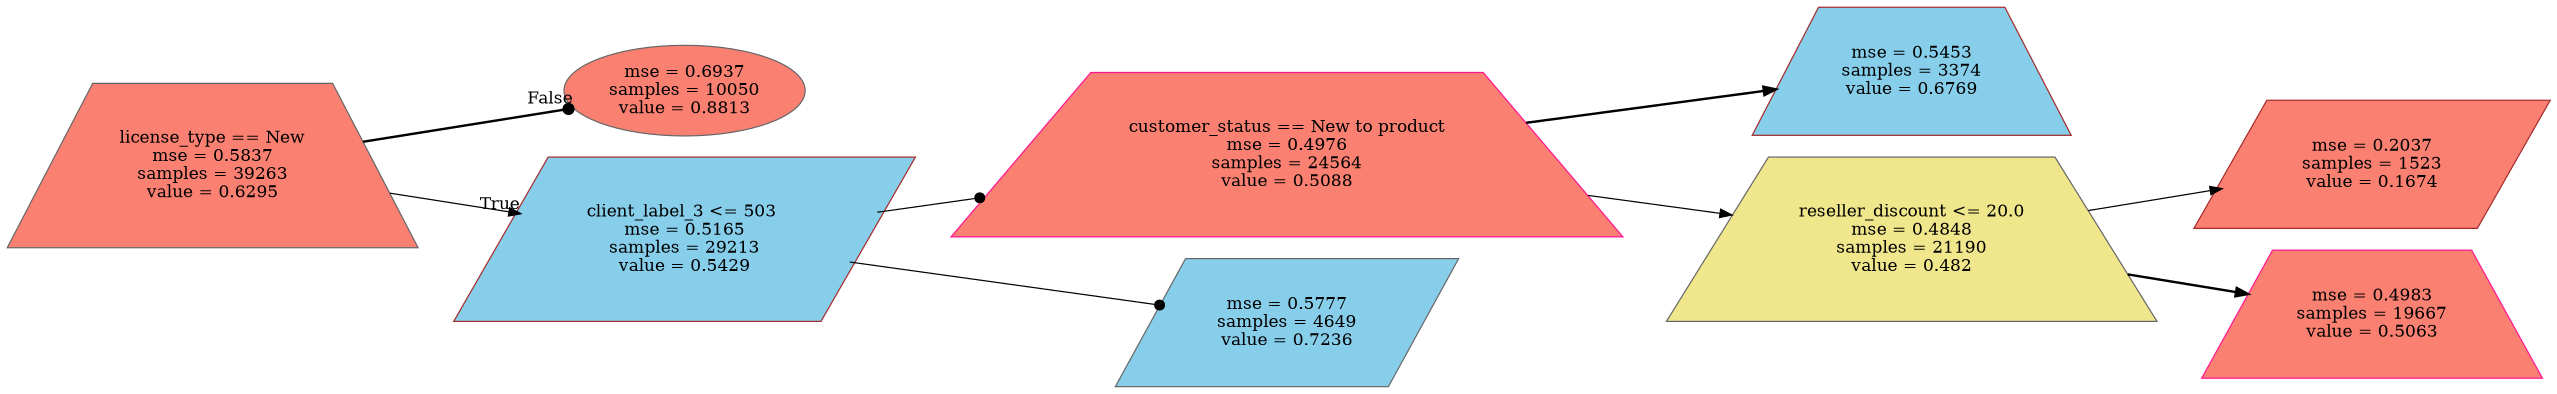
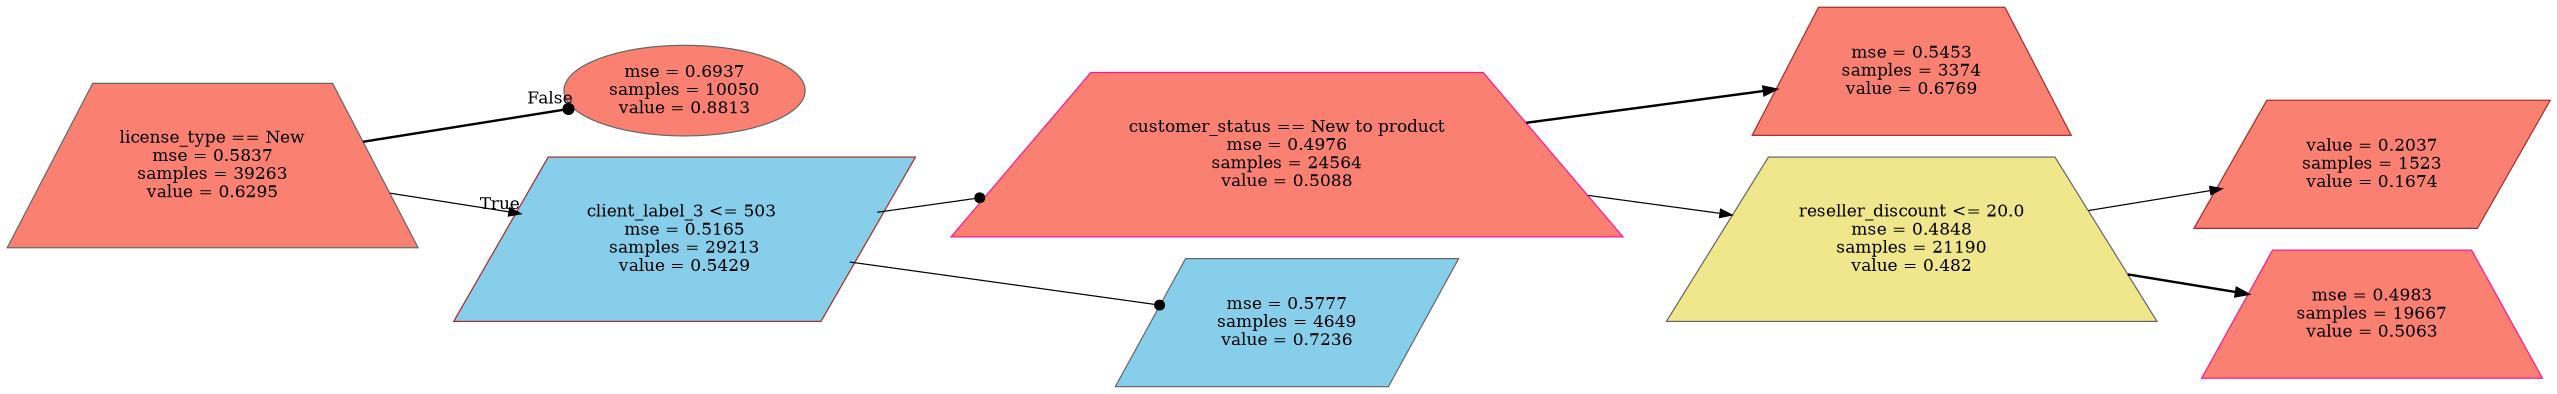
node "mse = 0.5453 samples = 3374 value = 0.6769": fillcolor skyblue -> salmon
node "mse = 0.2037 samples = 1523 value = 0.1674": label "mse = 0.2037 samples = 1523 value = 0.1674" -> "value = 0.2037 samples = 1523 value = 0.1674"
